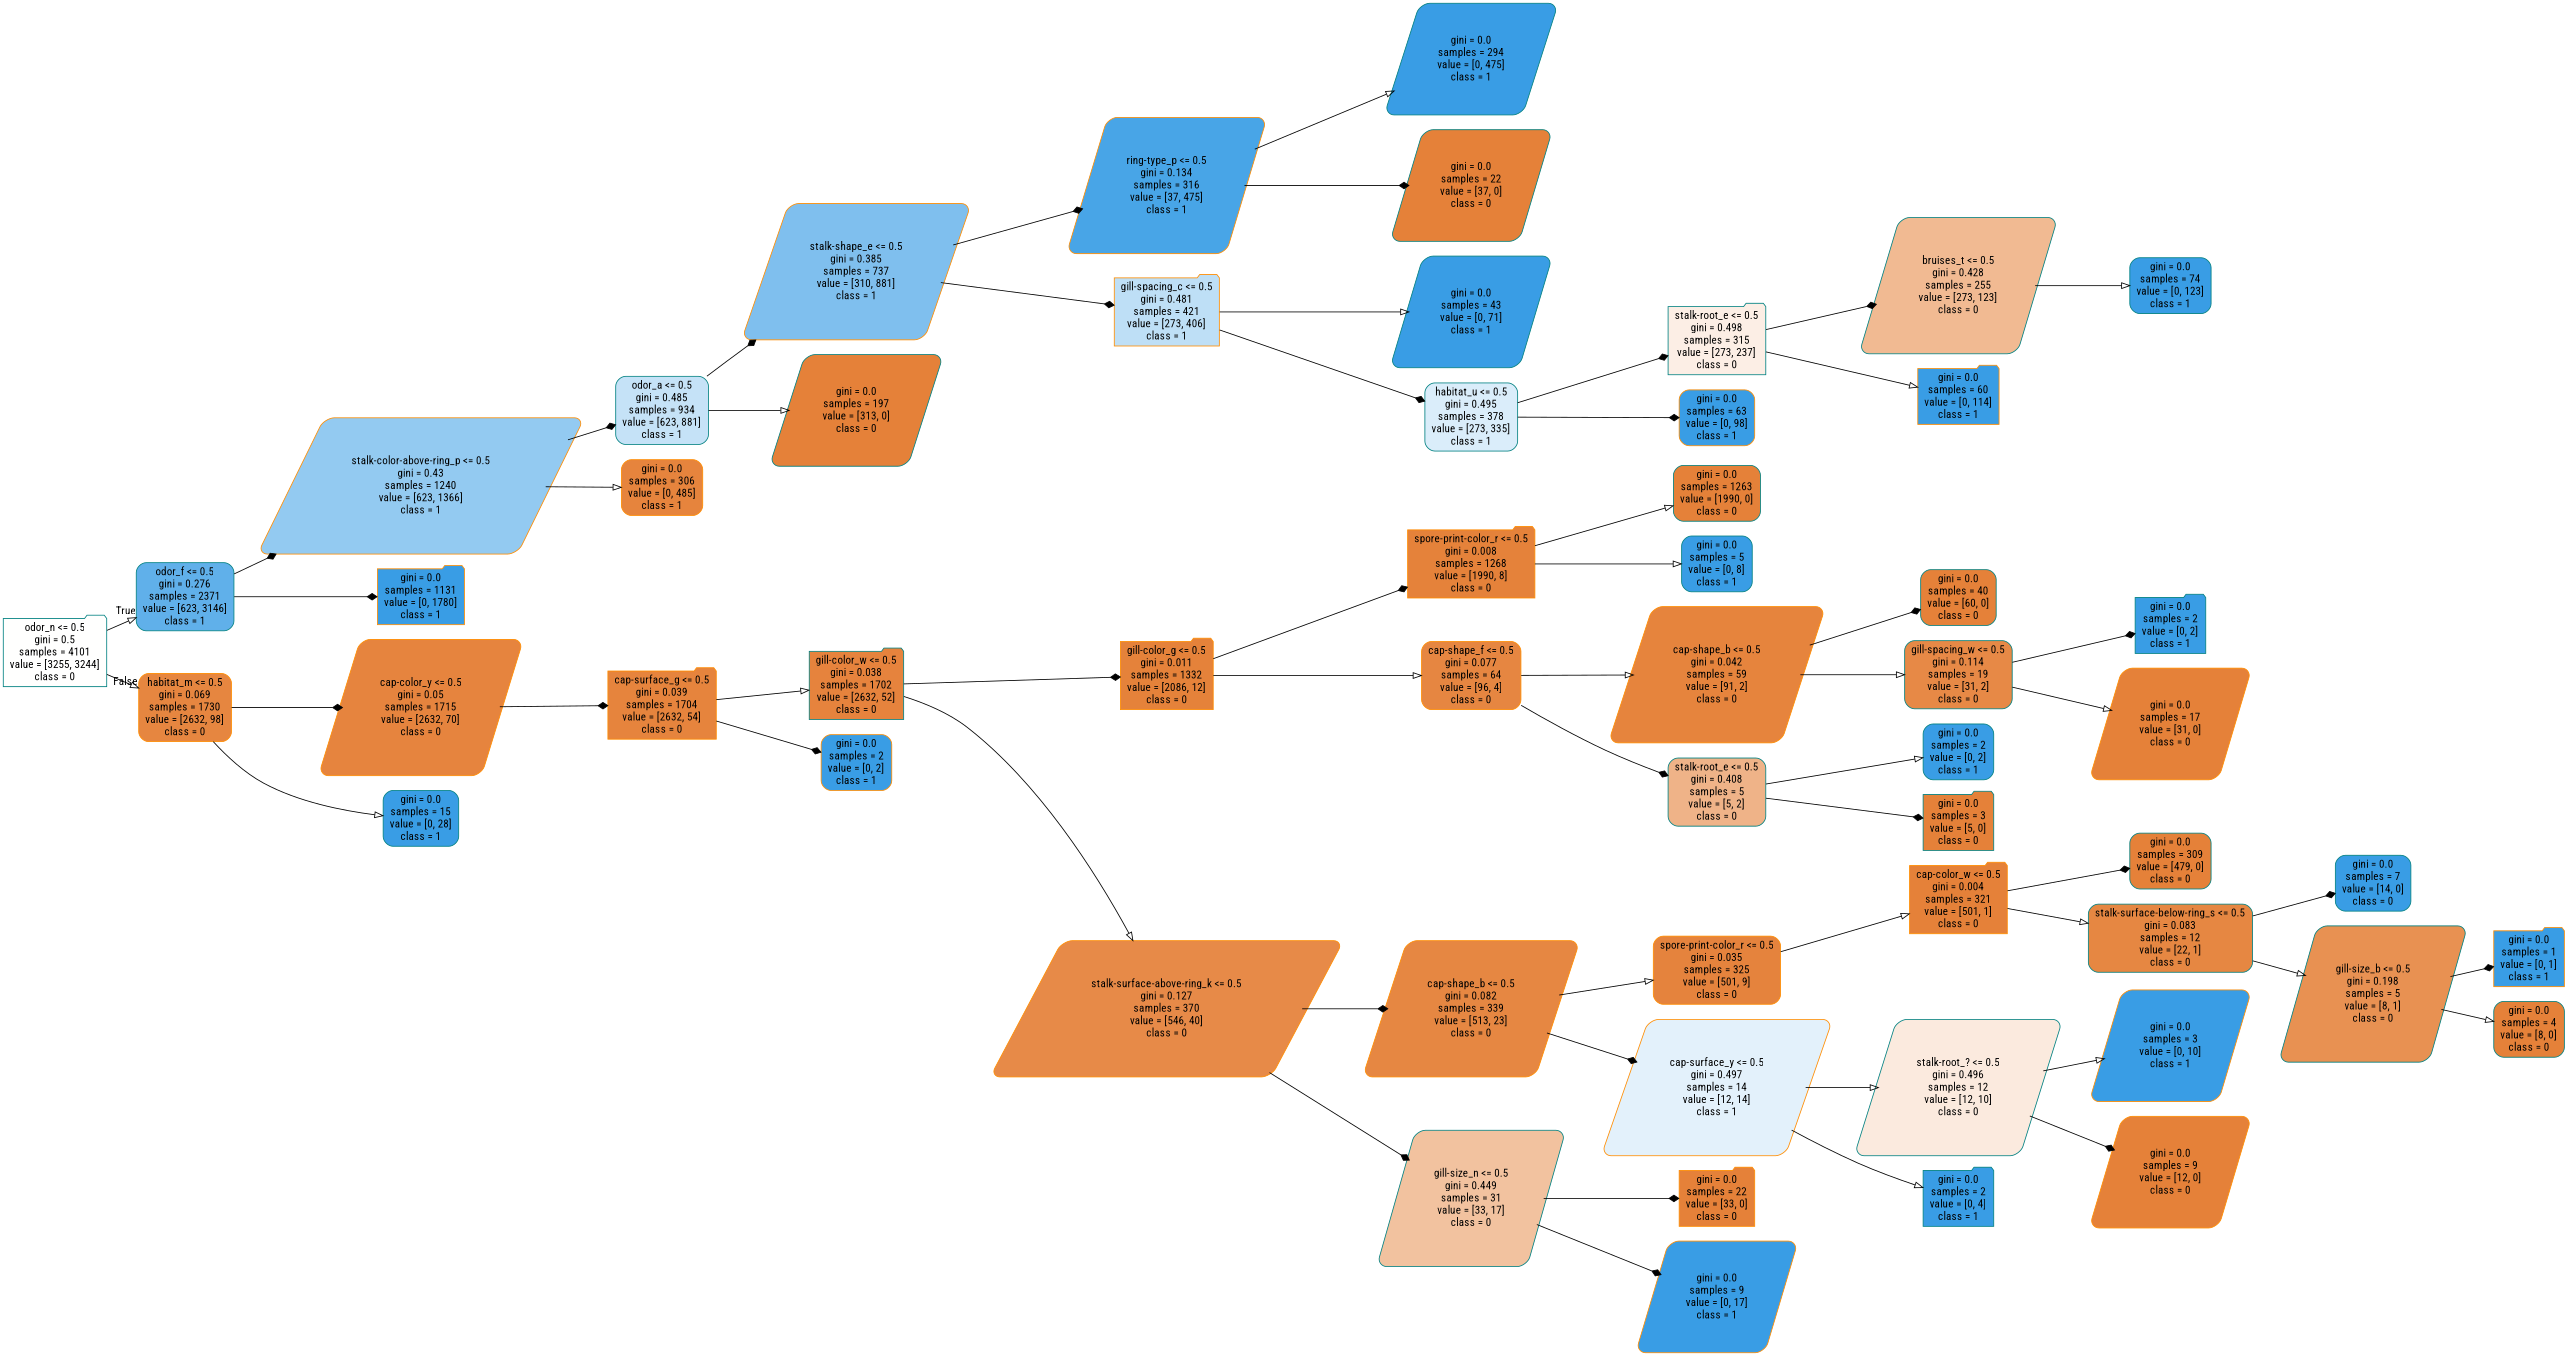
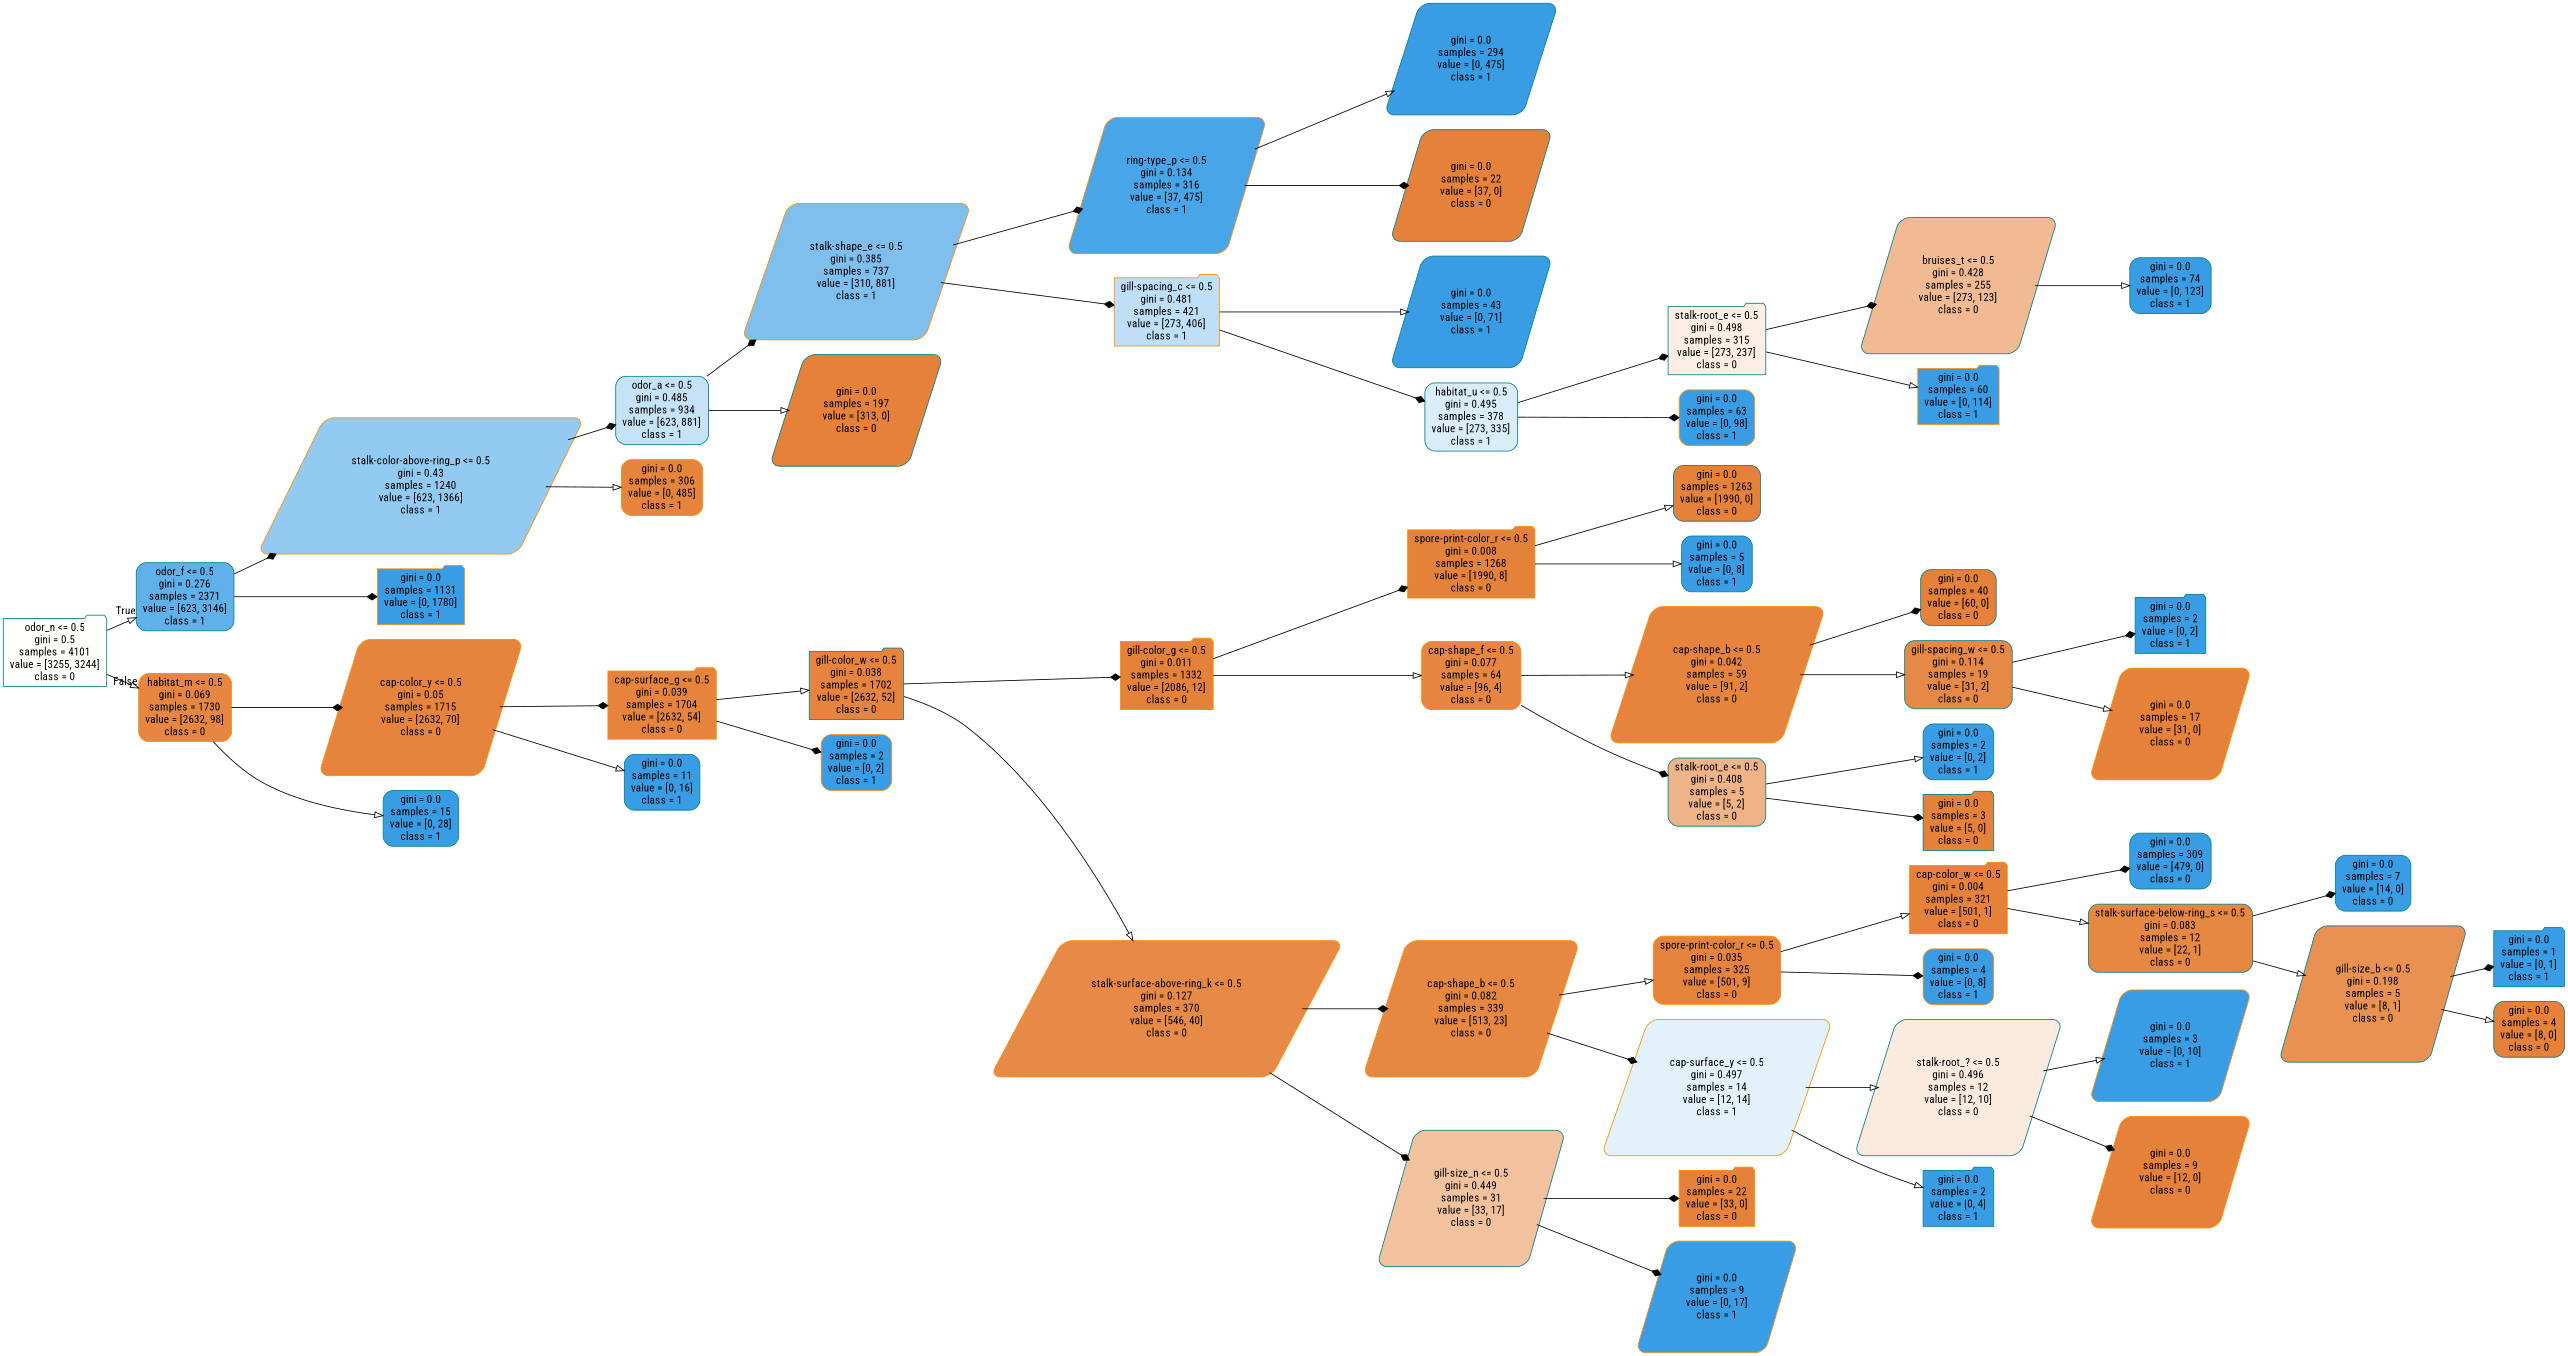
node "gini = 0.0 samples = 11 value = [0, 16] class = 1": added
node "gini = 0.0 samples = 309 value = [479, 0] class = 0": fillcolor #e58139 -> #399de5
node "gini = 0.0 samples = 1 value = [0, 1] class = 1": color darkorange -> teal
node "gini = 0.0 samples = 4 value = [0, 8] class = 1": added
